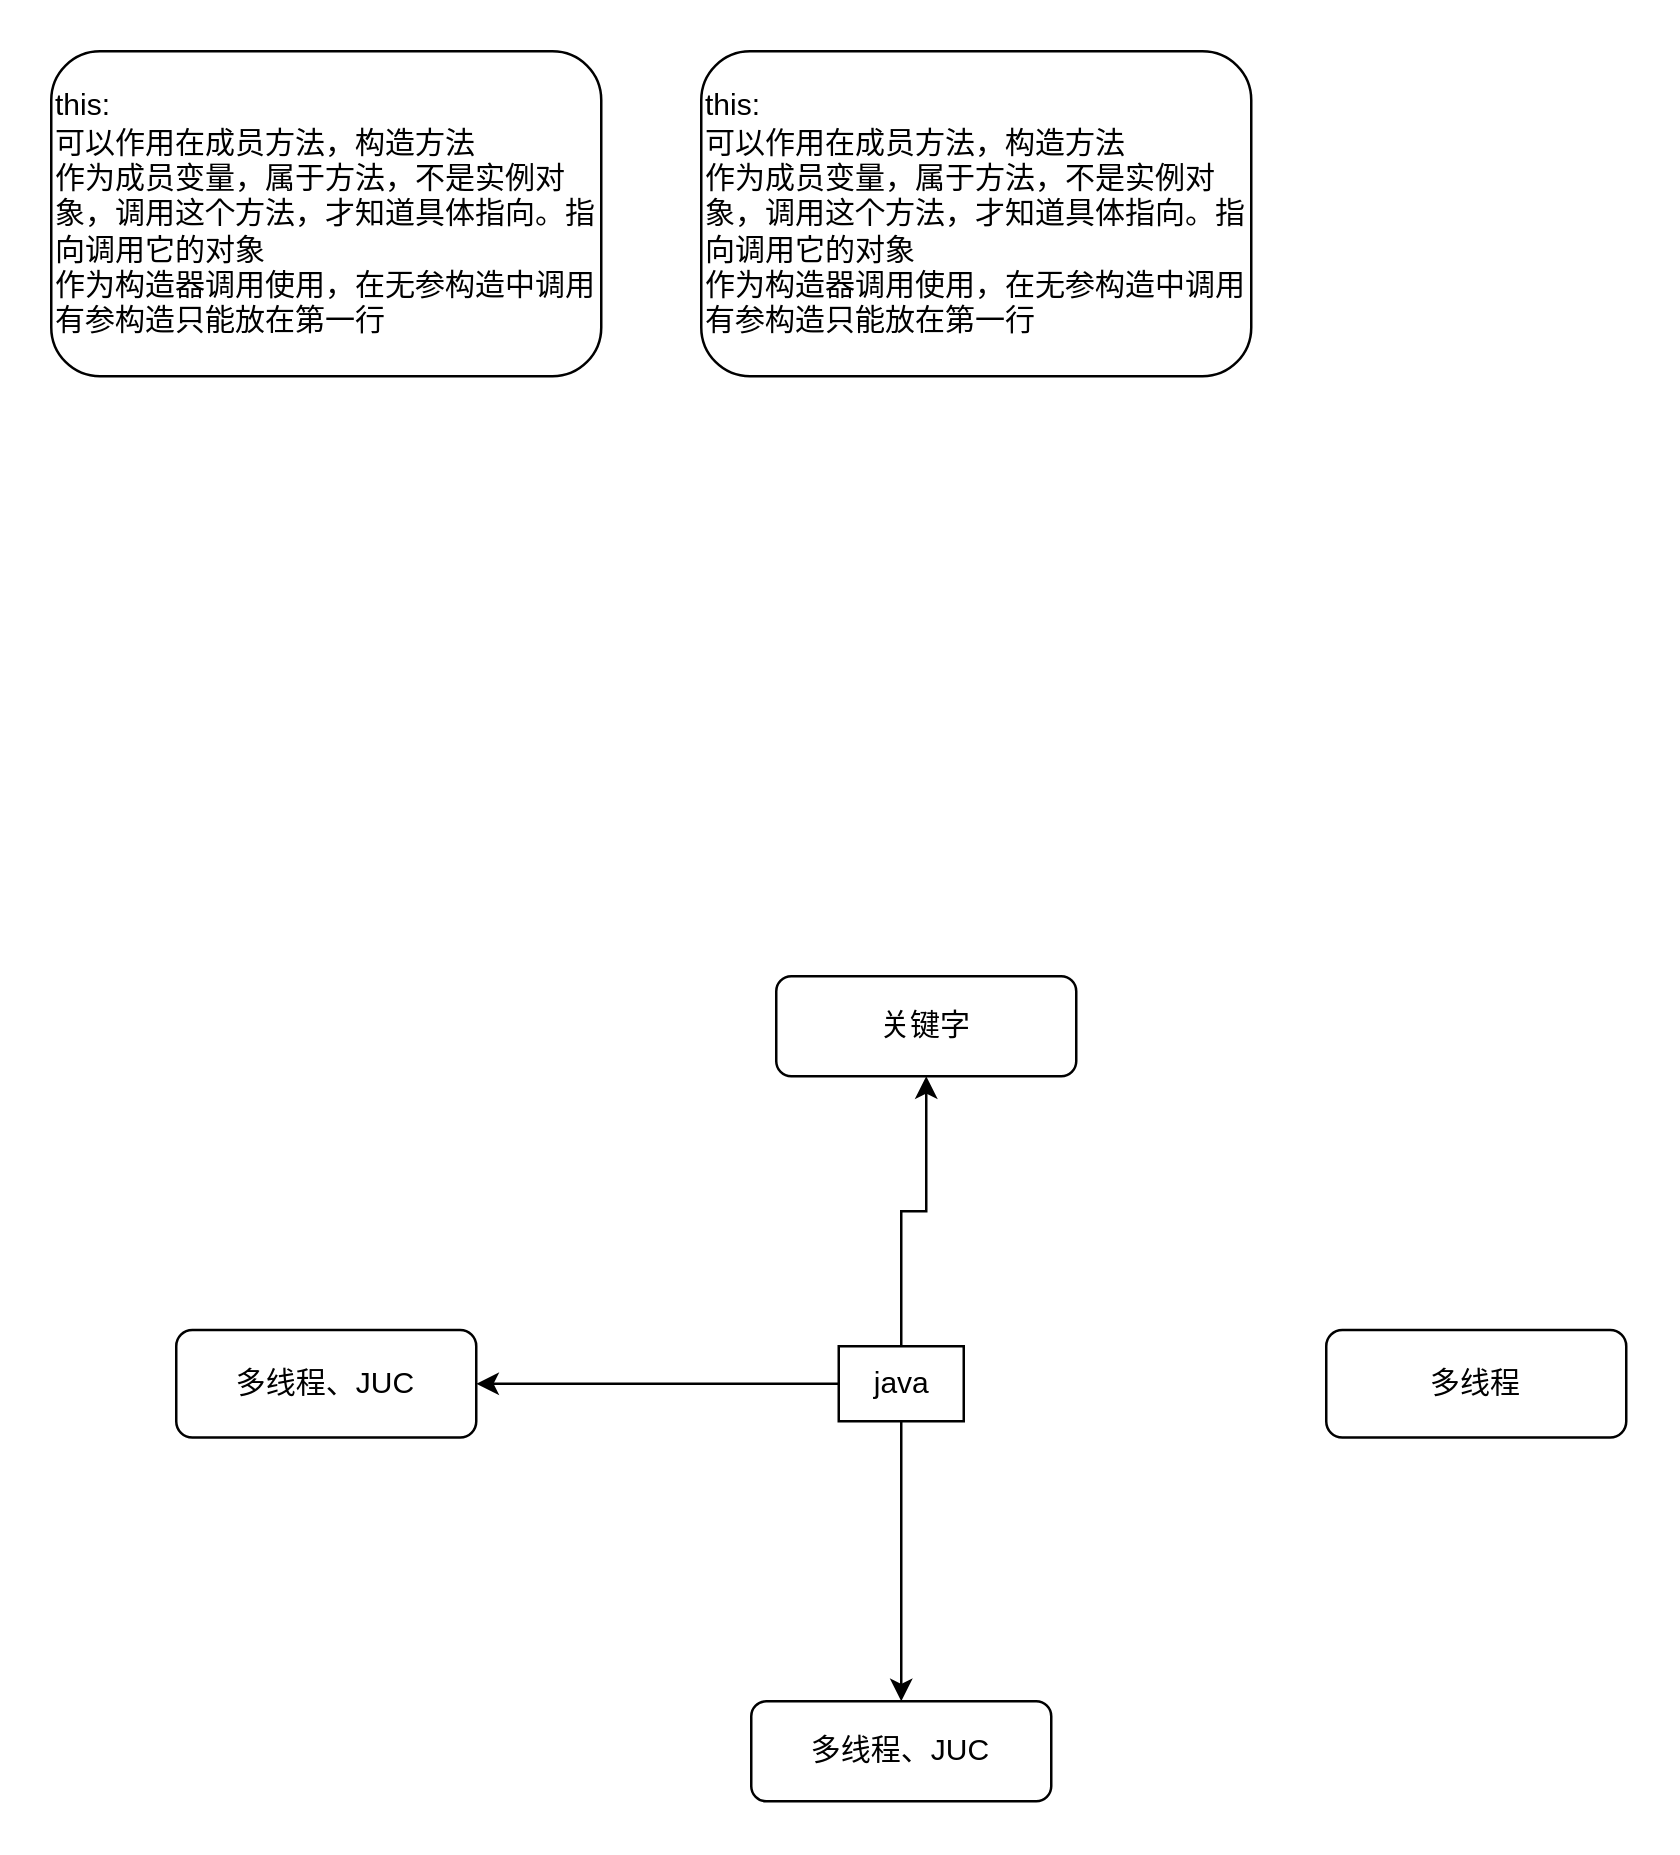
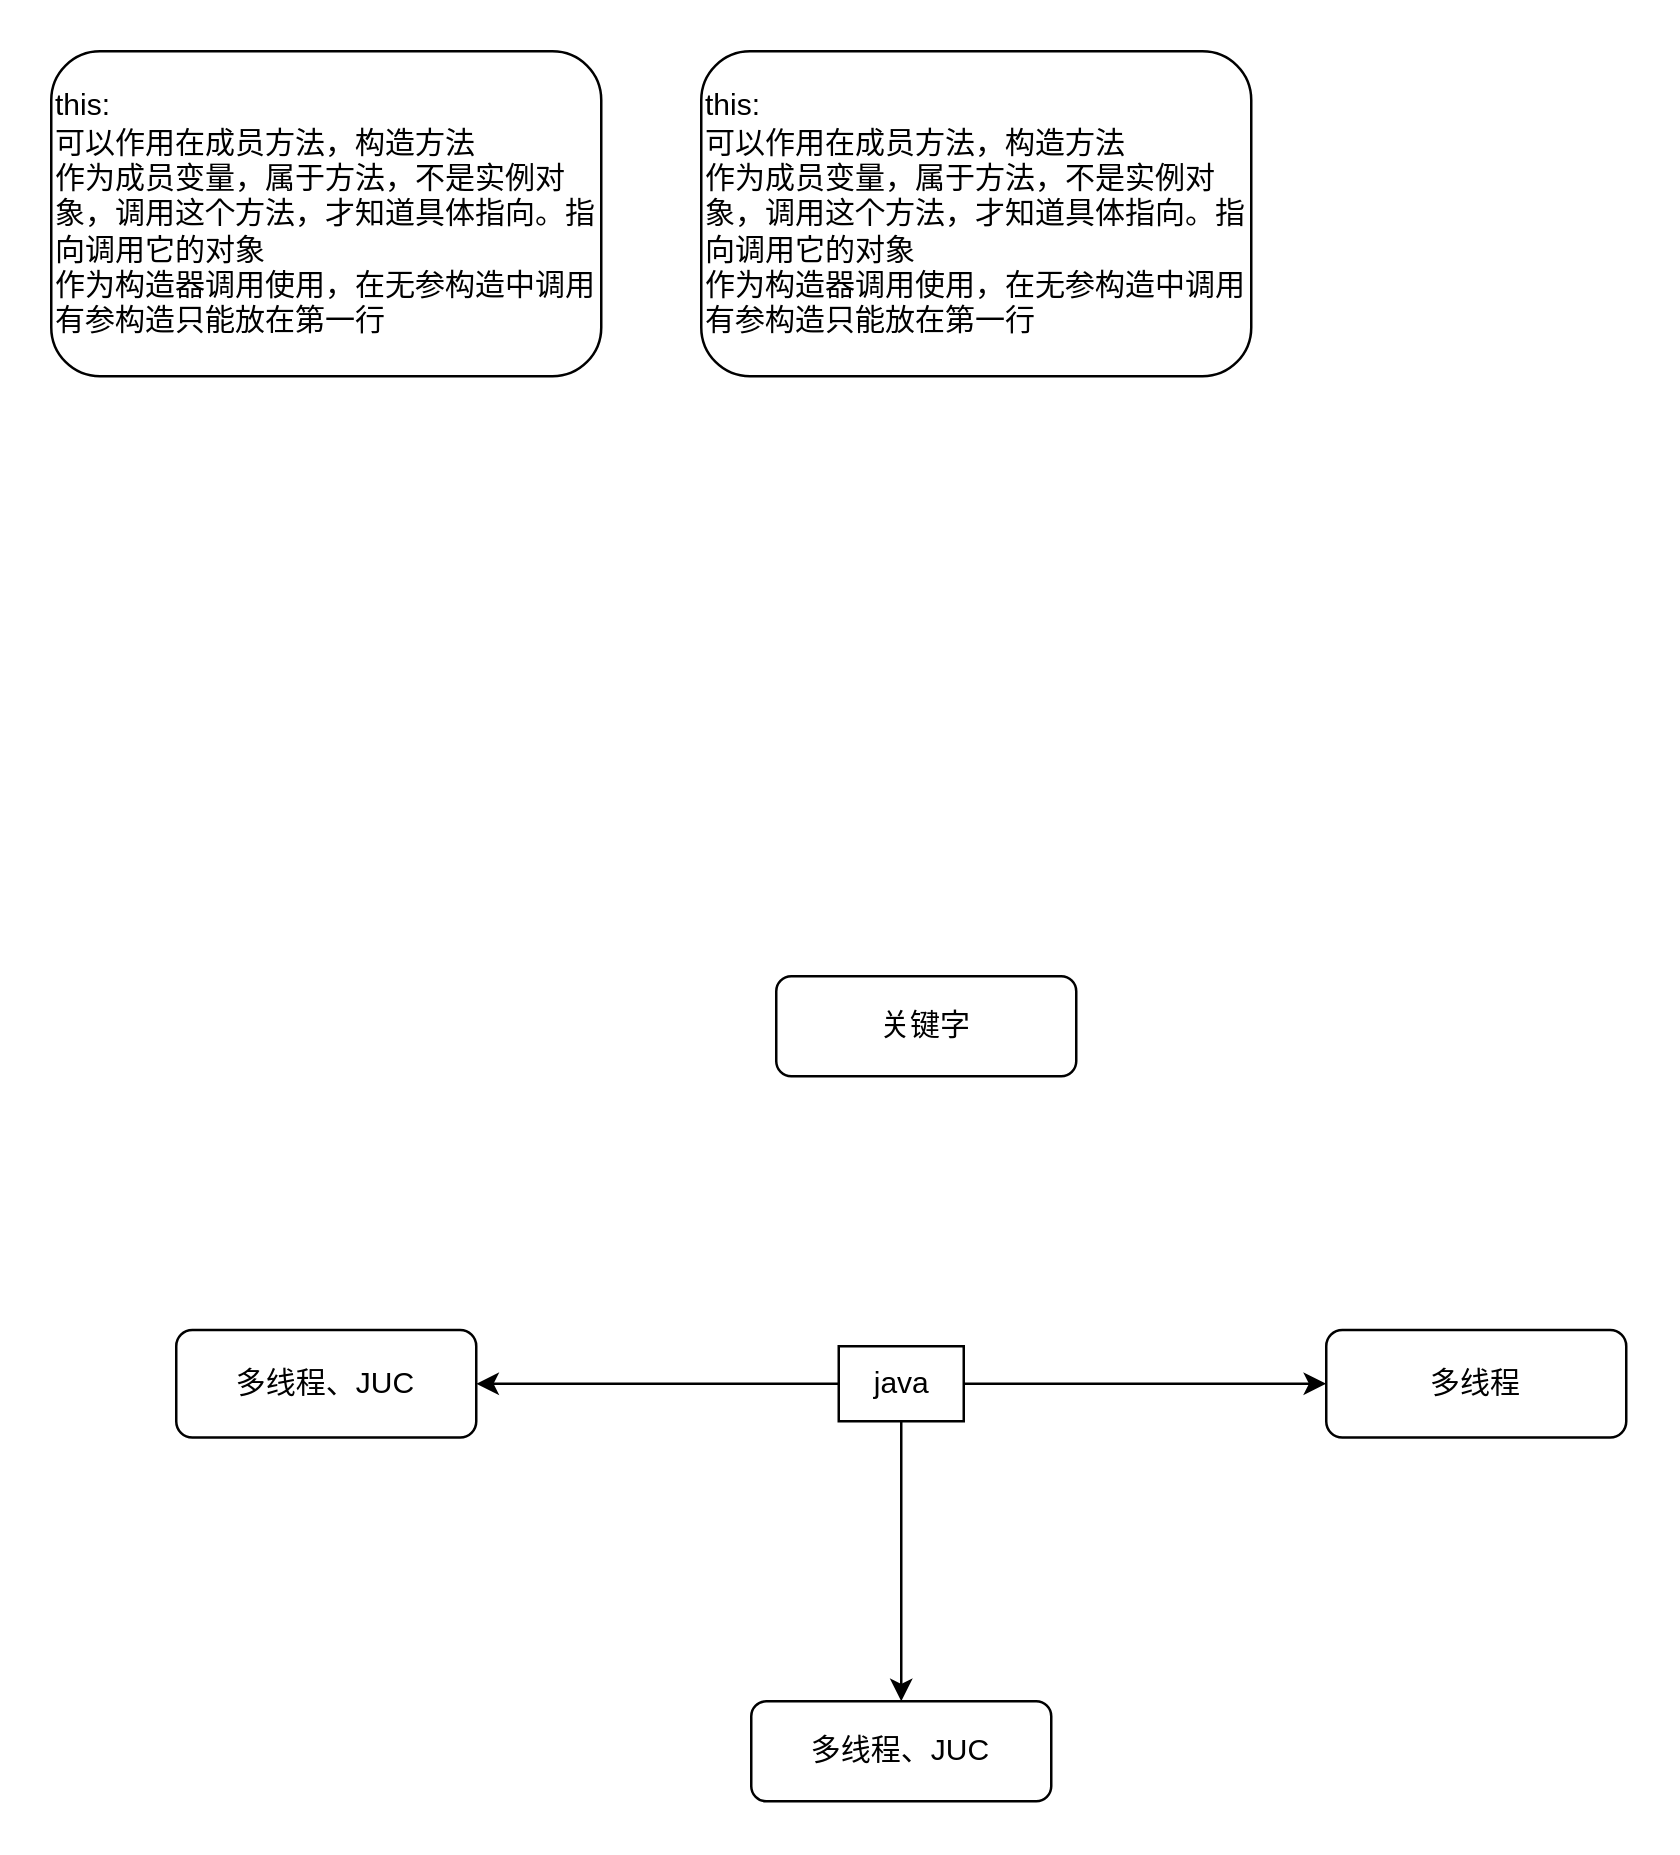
edge "java" -> "关键字": removed
edge "java" -> "多线程": added
